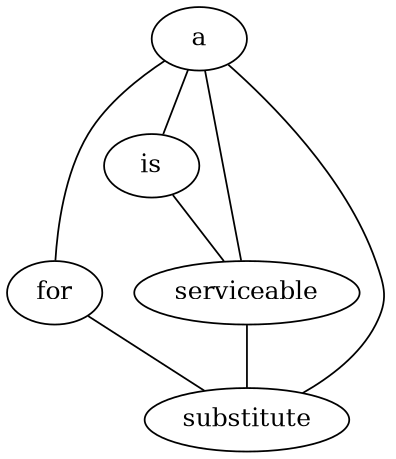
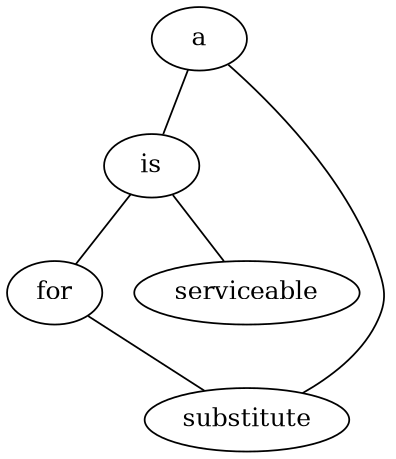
edge "a" -- "for": now "is" -- "for"
edge "a" -- "serviceable": removed
edge "serviceable" -- "substitute": removed
